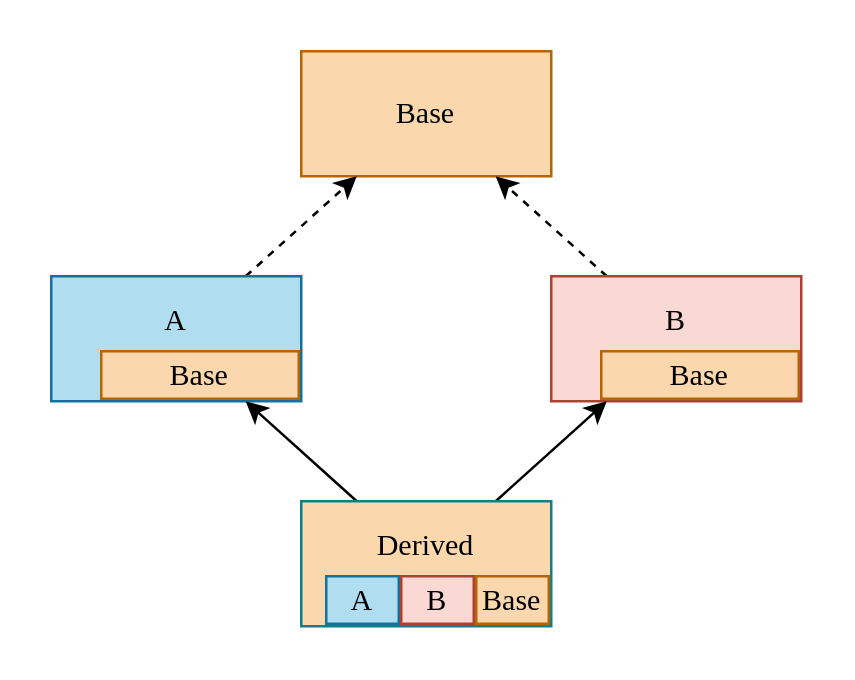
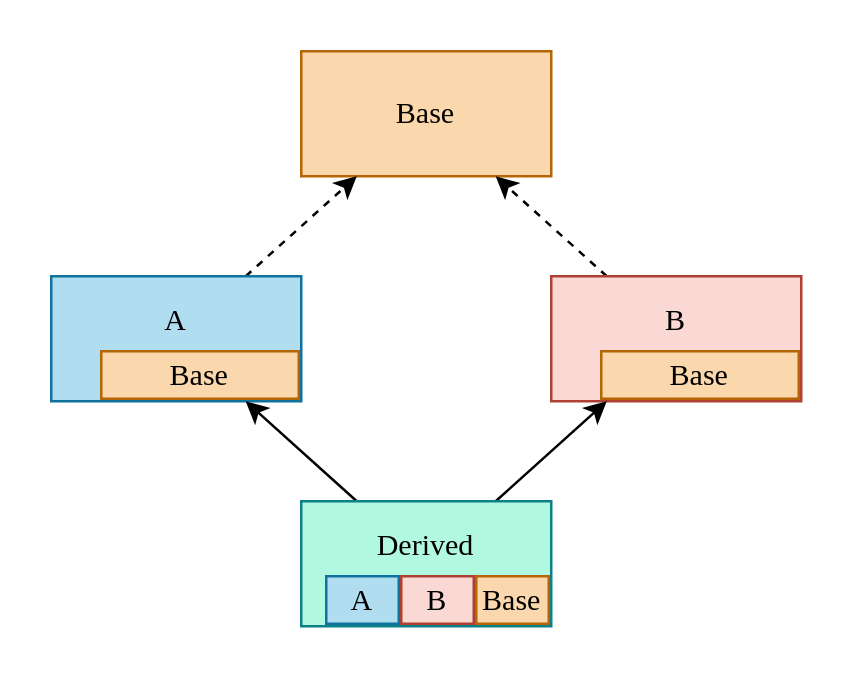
node "Derived": fillcolor #fad7ac -> #b0f9e0
